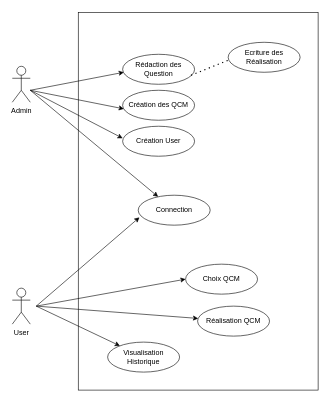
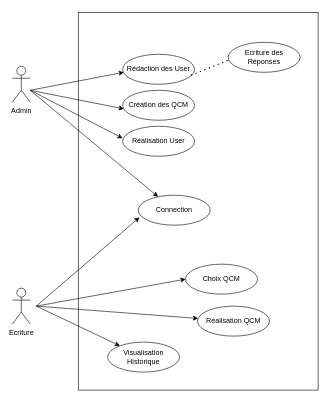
node "Ecriture des Réalisation": label "Ecriture des Réalisation" -> "Ecriture des Réponses"
node "Rédaction des Question": label "Rédaction des Question" -> "Rédaction des User"
node "Création User": label "Création User" -> "Réalisation User"
node "User": label "User" -> "Ecriture"
